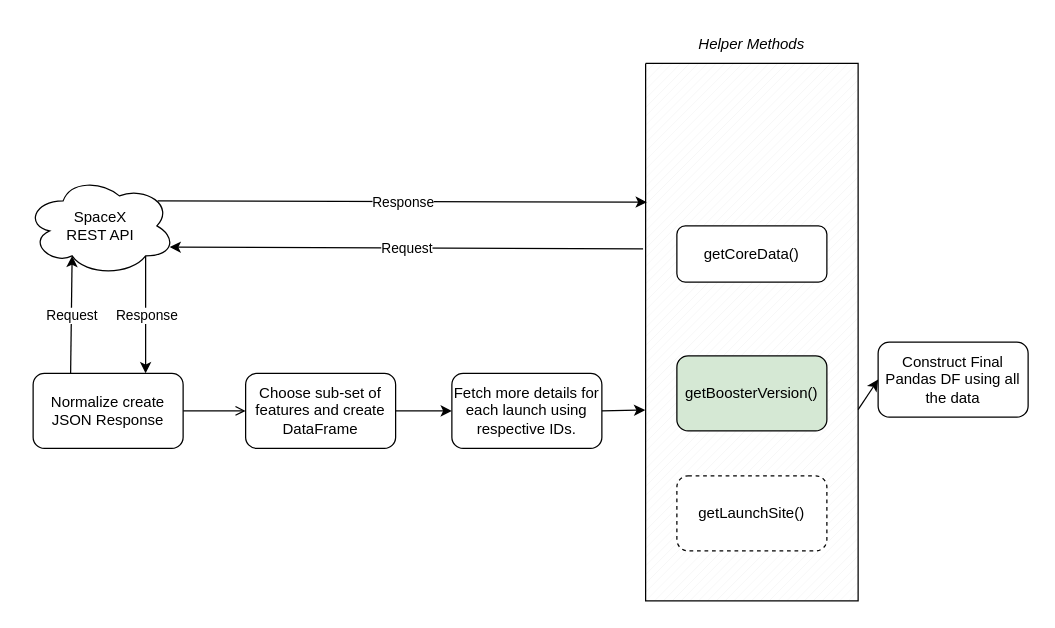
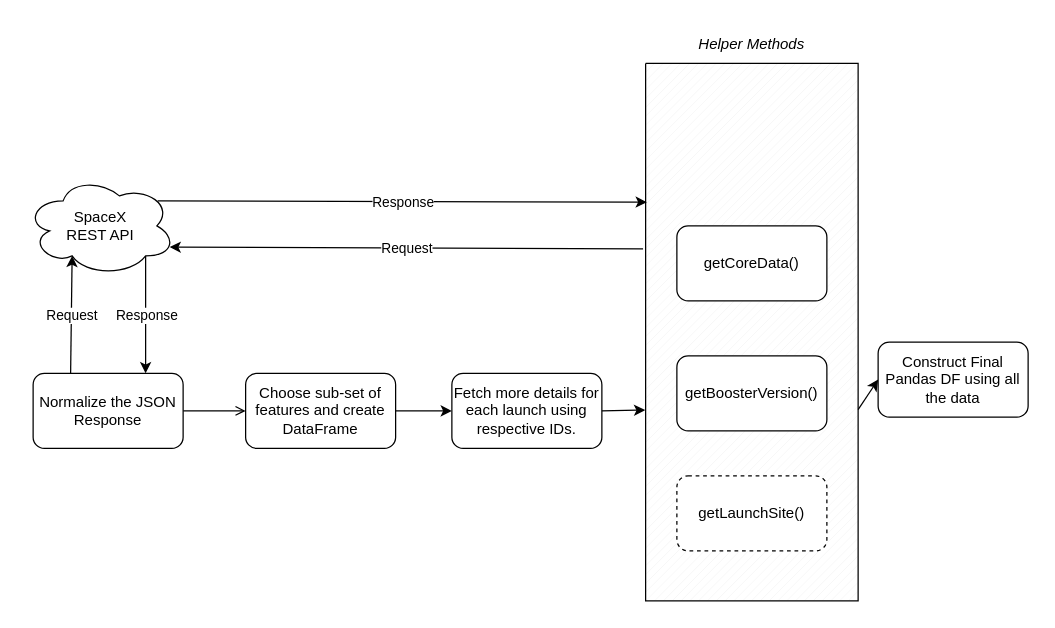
node "getCoreData()": size 150x56 -> 150x75
node "getBoosterVersion()": fillcolor #d5e8d4 -> #ffffff
node "Normalize create JSON Response": label "Normalize create JSON Response" -> "Normalize the JSON Response"
